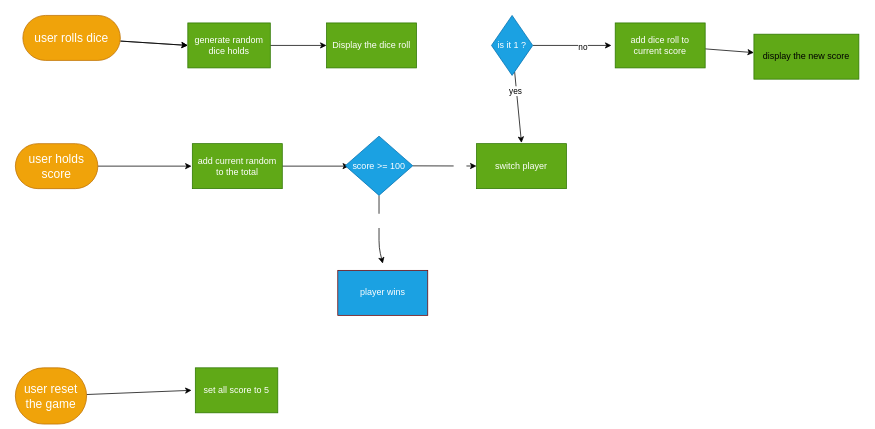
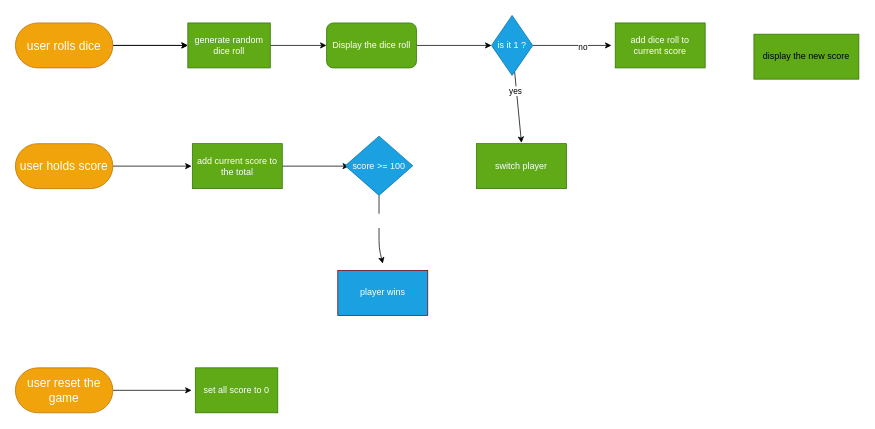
node "user rolls dice": moved (72, 38) -> (64, 45)
node "generate random dice holds": label "generate random dice holds" -> "generate random dice roll"
node "Display the dice roll": shape rectangle -> rounded rectangle
edge "Display the dice roll" -> "is it 1 ?": added
edge "add dice roll to current score" -> "display the new score": removed
node "user holds score": size 83x45 -> 98x45
node "add current random to the total": label "add current random to the total" -> "add current score to the total"
edge "score >= 100" -> "switch player": removed, label "no"
node "set all score to 5": label "set all score to 5" -> "set all score to 0"
node "user reset the game": size 71x56 -> 98x45
